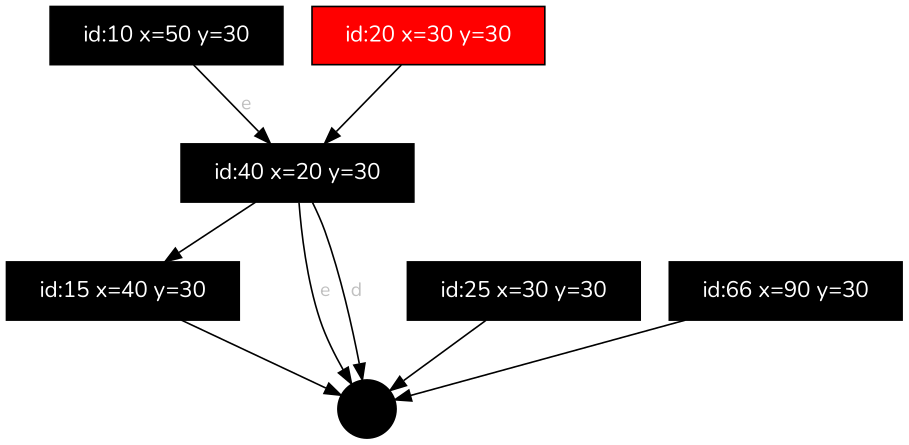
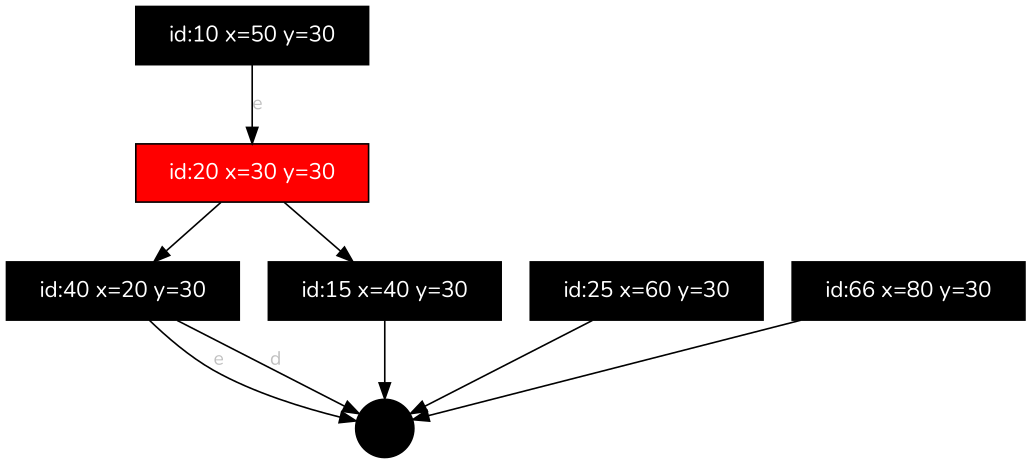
edge "id:10 x=50 y=30" -> "id:40 x=20 y=30": now "id:10 x=50 y=30" -> "id:20 x=30 y=30"
edge "id:40 x=20 y=30" -> "id:15 x=40 y=30": now "id:20 x=30 y=30" -> "id:15 x=40 y=30"
node "id:25 x=30 y=30": label "id:25 x=30 y=30" -> "id:25 x=60 y=30"
node "id:66 x=90 y=30": label "id:66 x=90 y=30" -> "id:66 x=80 y=30"
